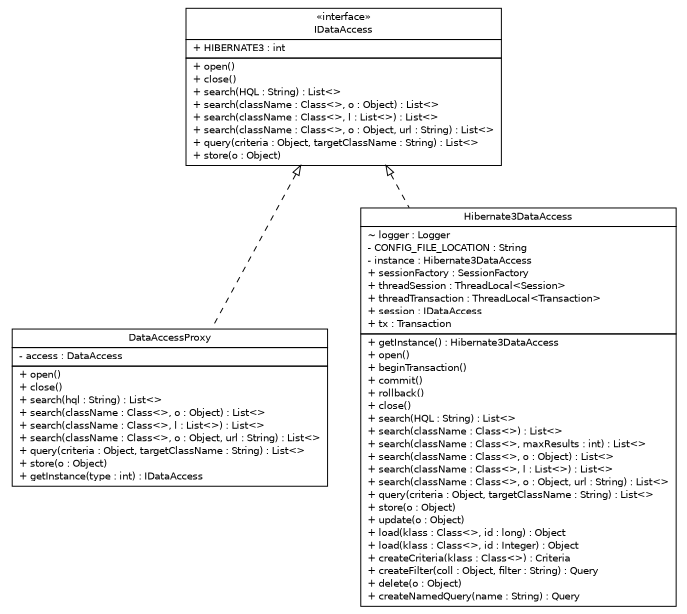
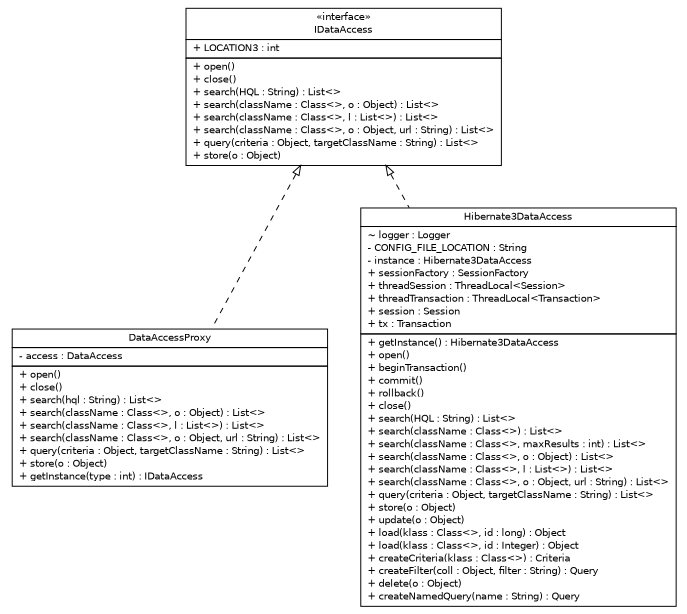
node "IDataAccess": text "+ HIBERNATE3 : int" -> "+ LOCATION3 : int"
node "Hibernate3DataAccess": text "+ session : IDataAccess" -> "+ session : Session"
